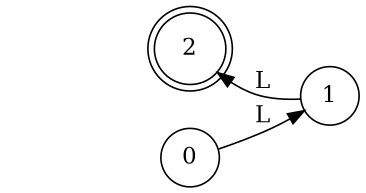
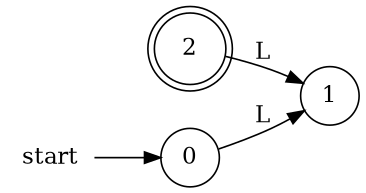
edge "1" -> "2": reversed
node "start": added
